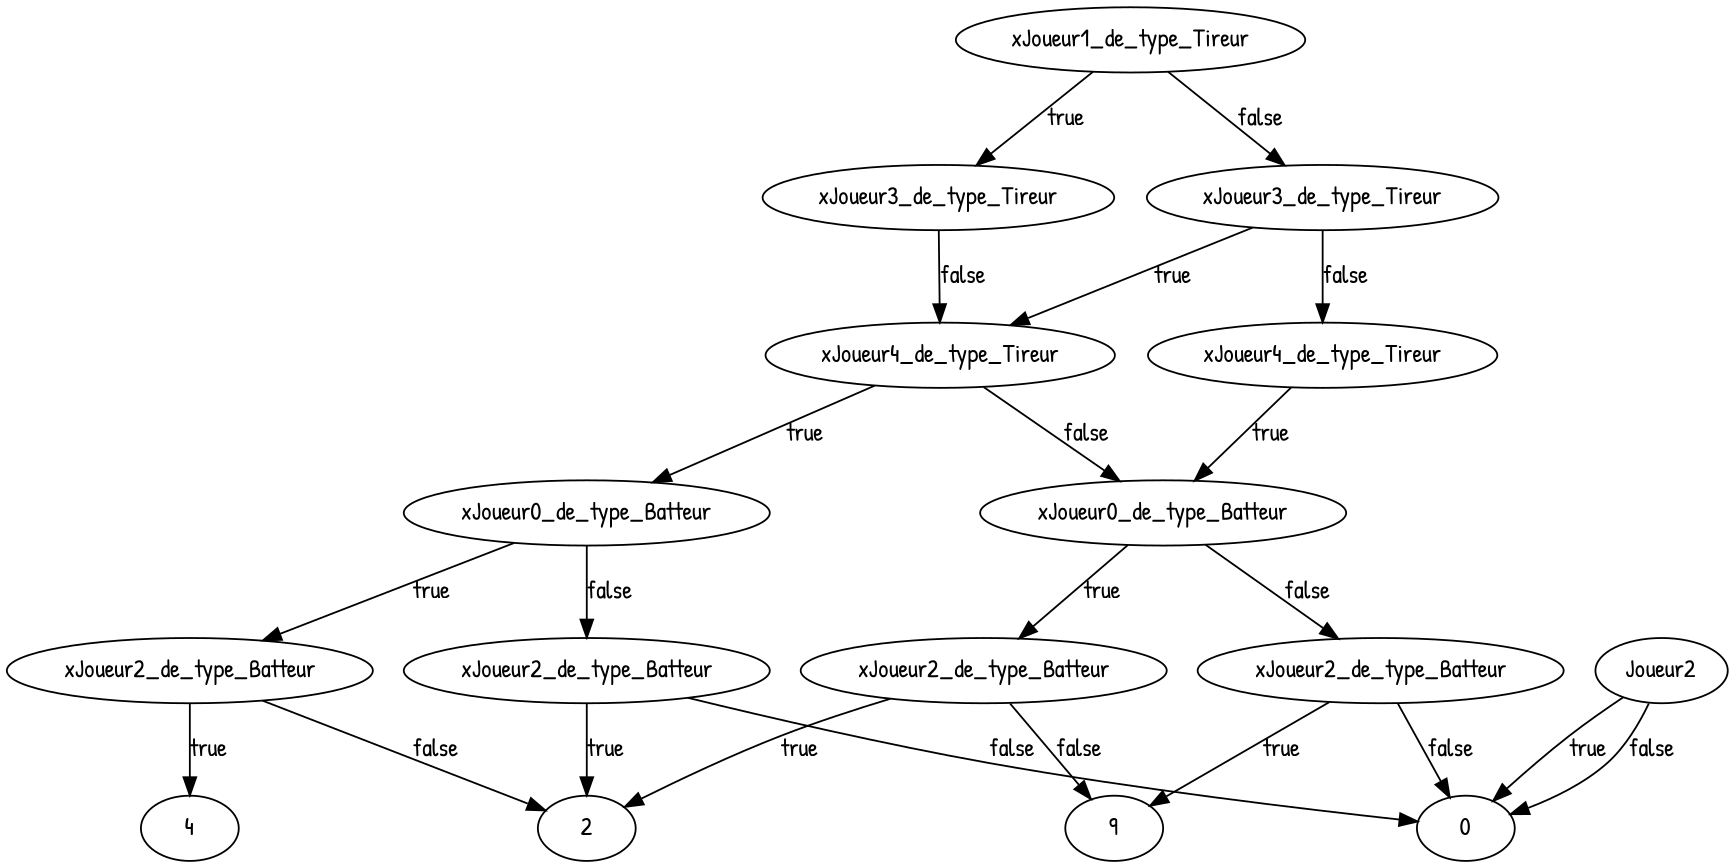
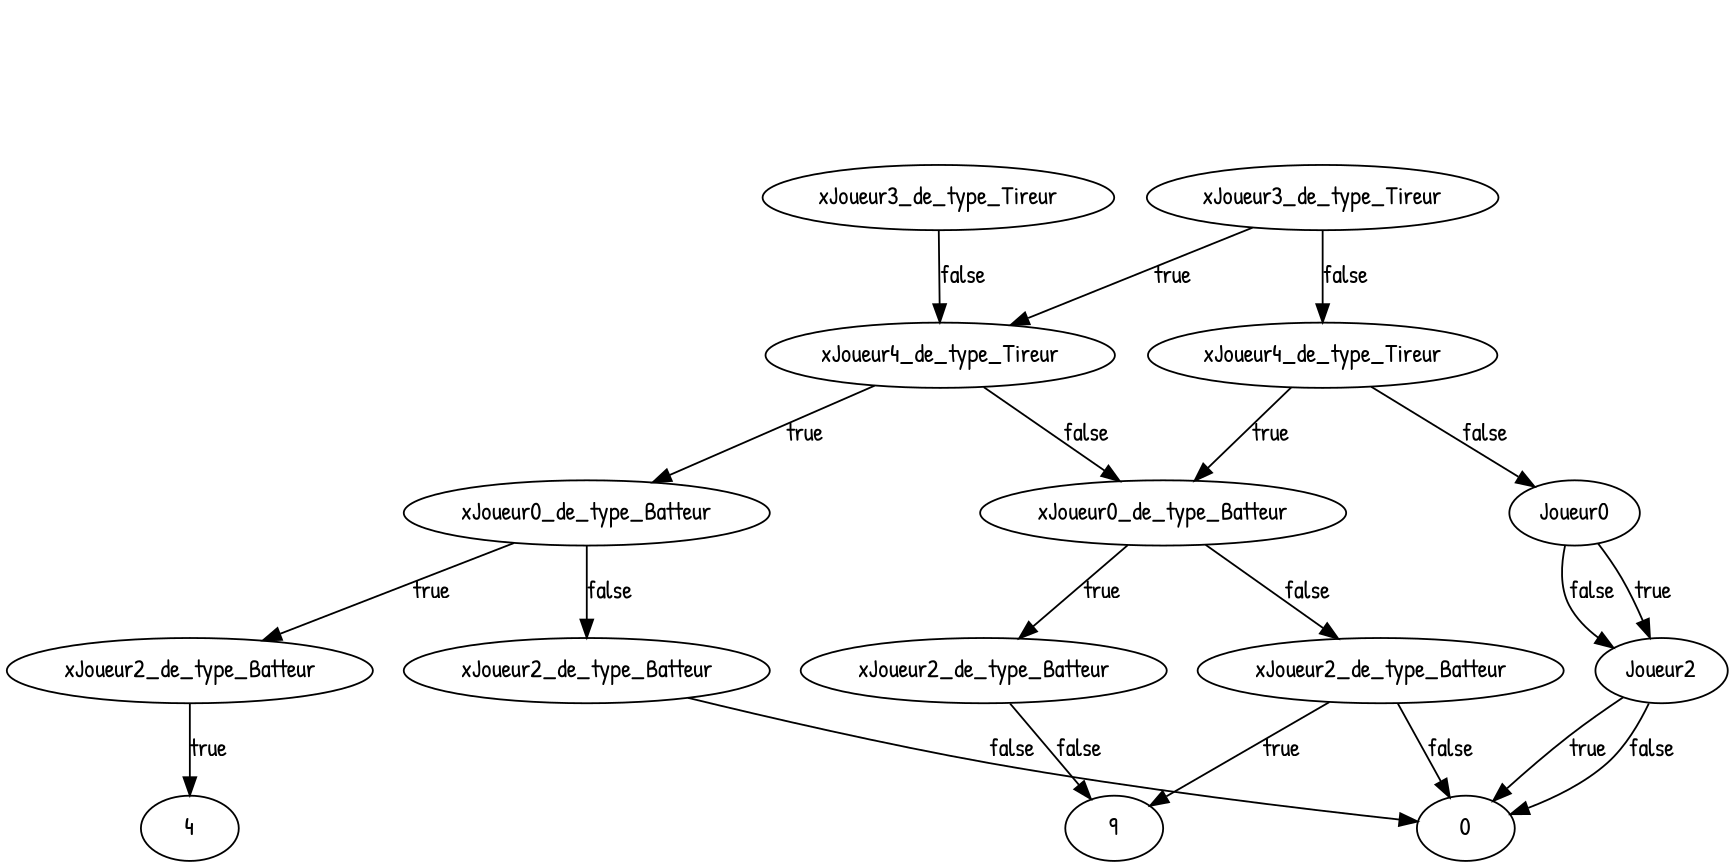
node "xJoueur1_de_type_Tireur": removed
node "Joueur0": added
node "2": removed
